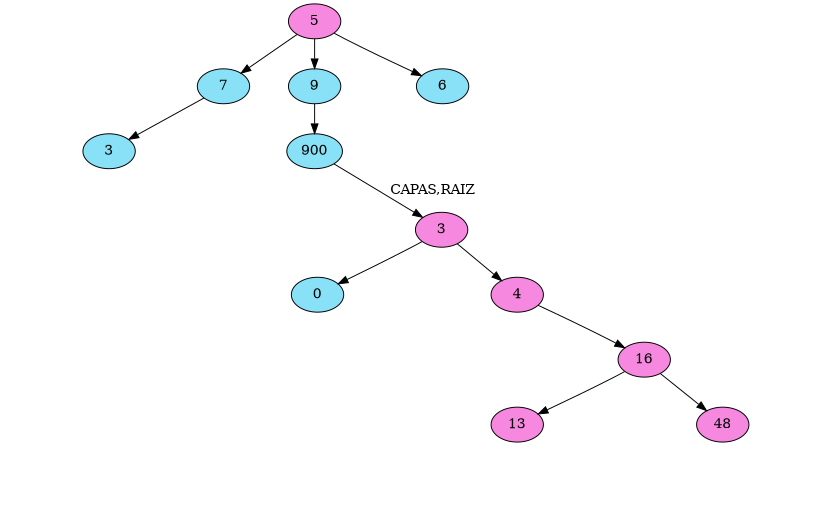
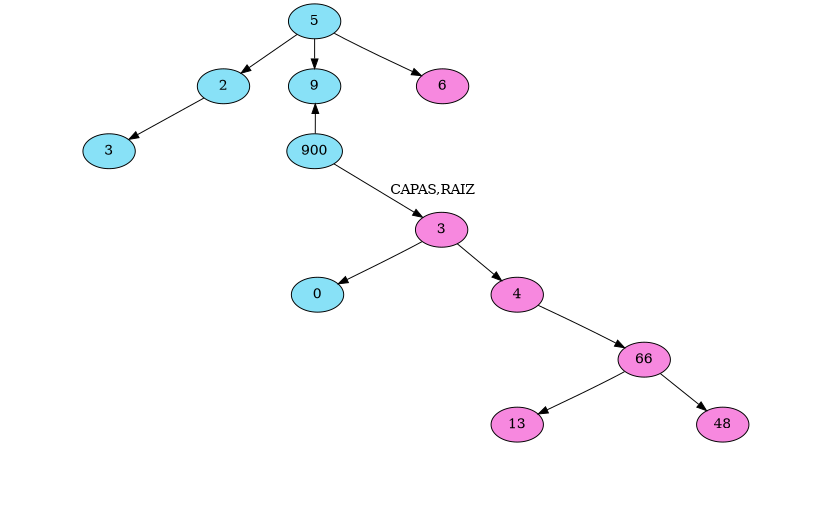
node "5": fillcolor #f788df -> #88e1f7
node "7": label "7" -> "2"
node "6": fillcolor #88e1f7 -> #f788df
edge "9" -> "900": reversed
node "16": label "16" -> "66"
